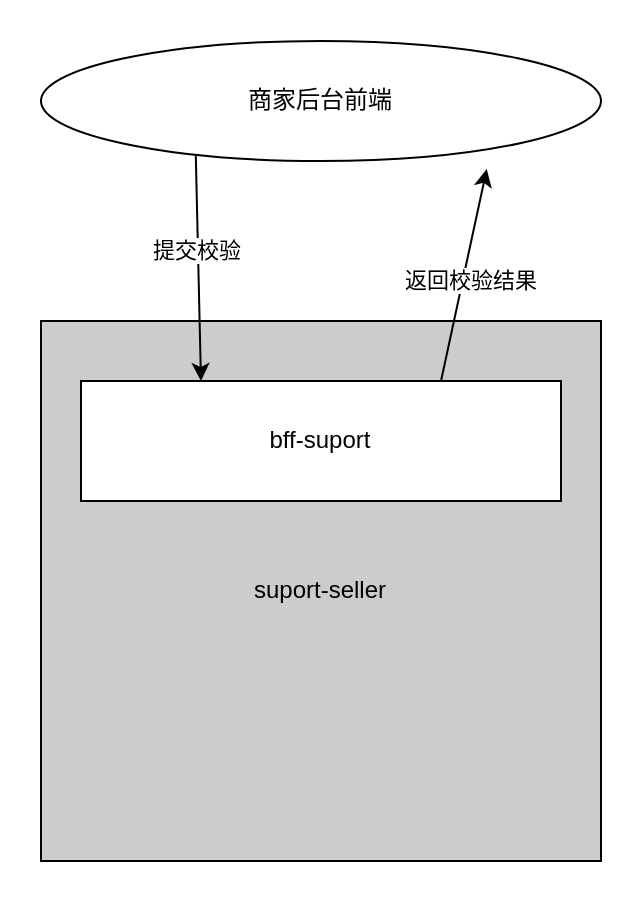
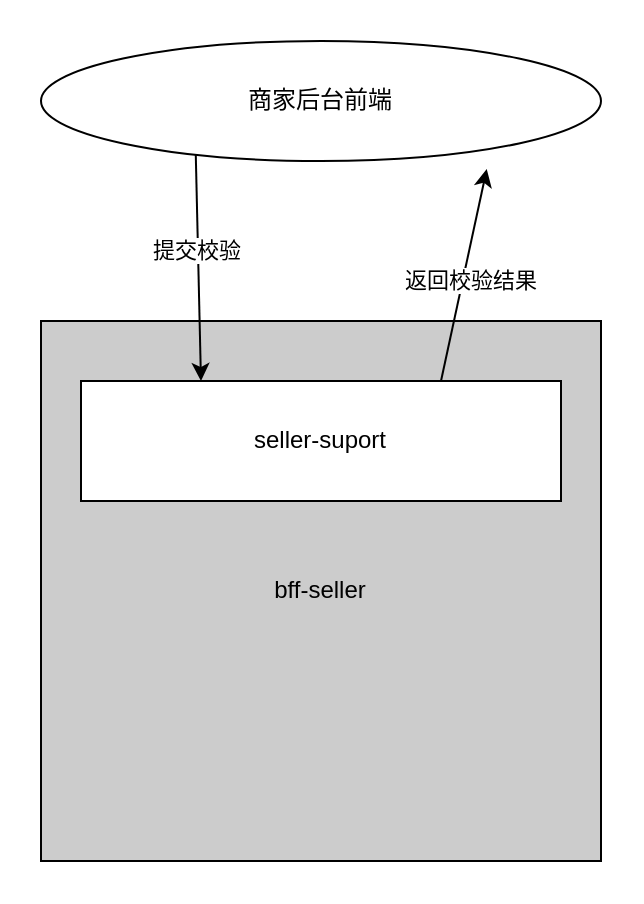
node "bff-suport": label "bff-suport" -> "seller-suport"
node "suport-seller": label "suport-seller" -> "bff-seller"
